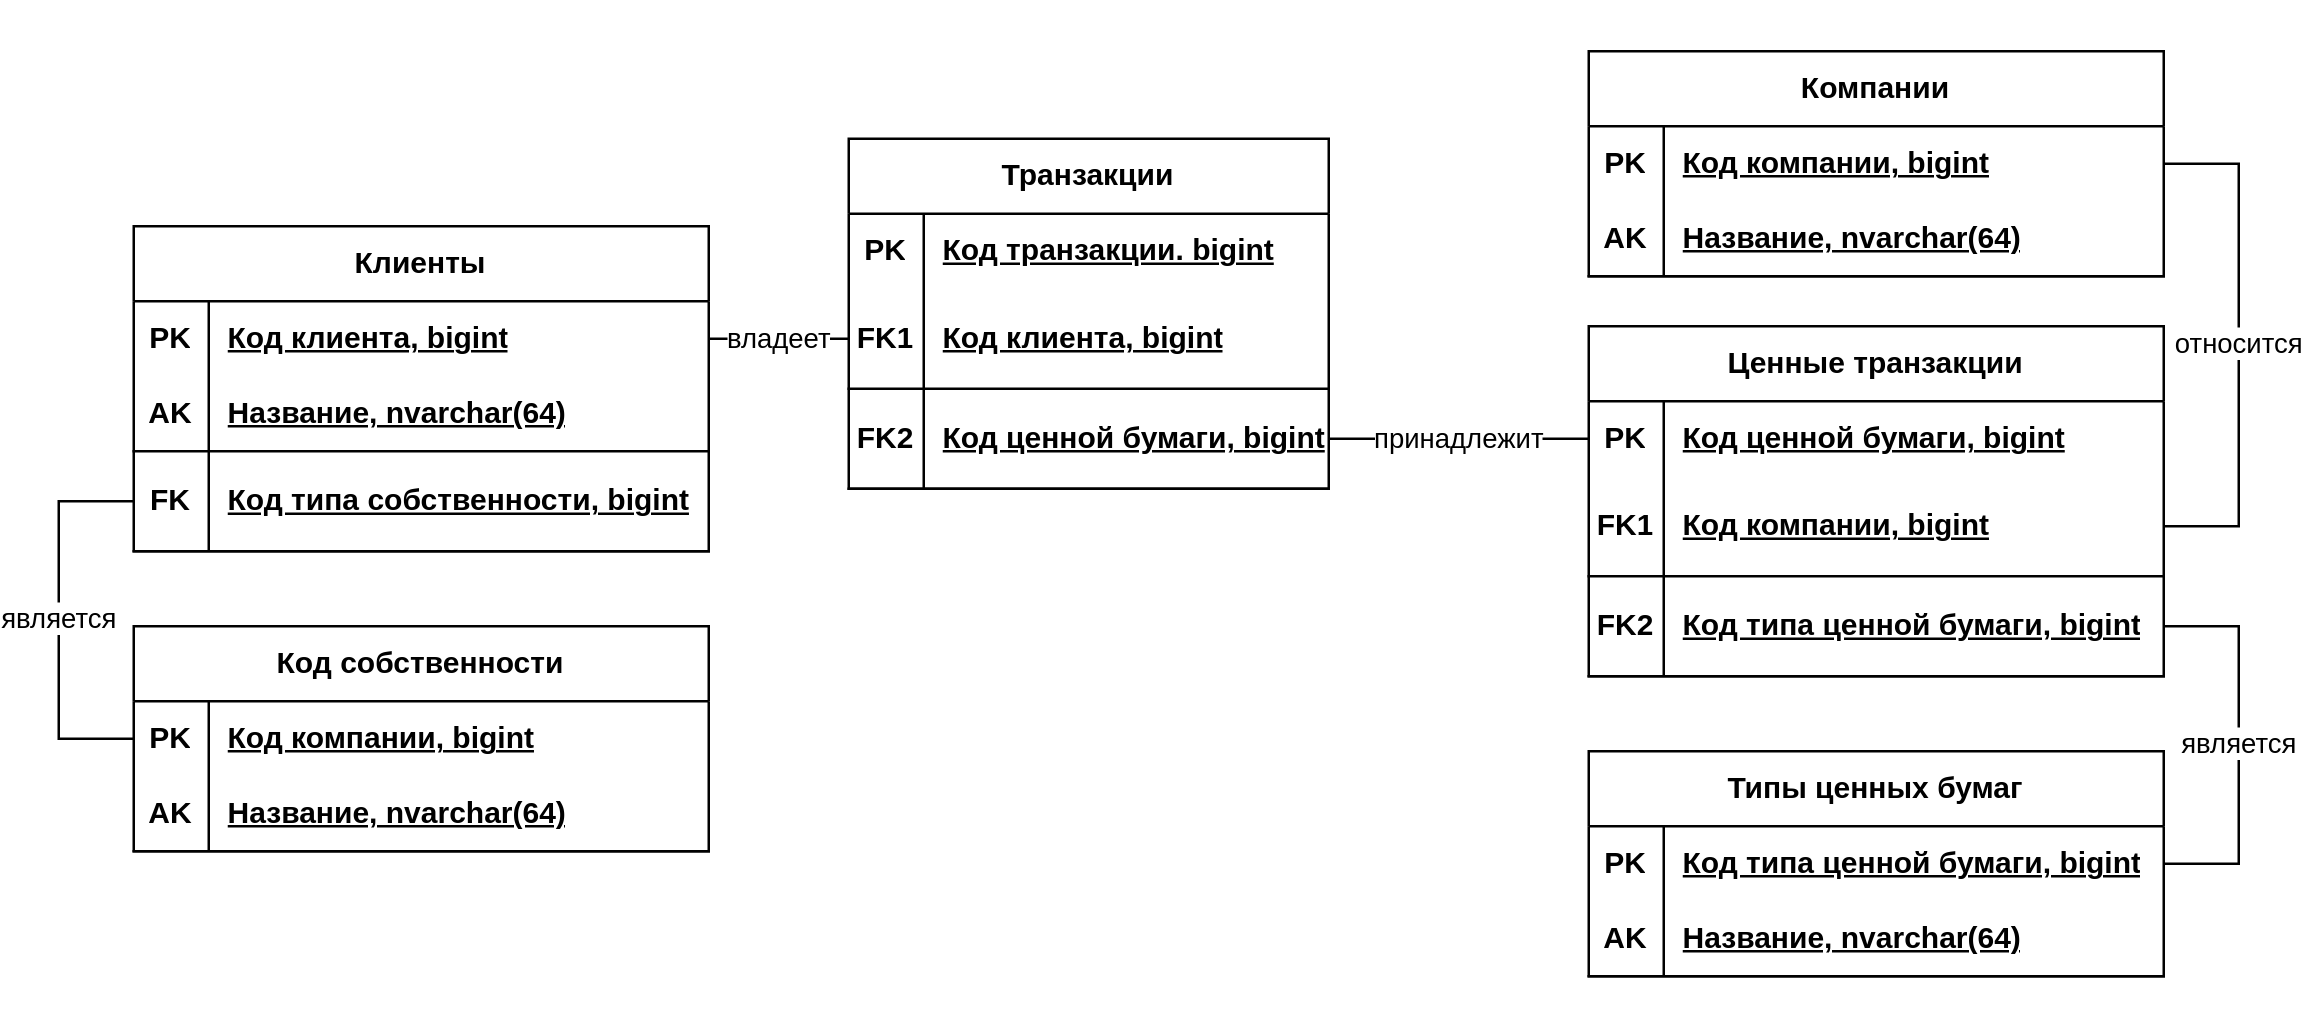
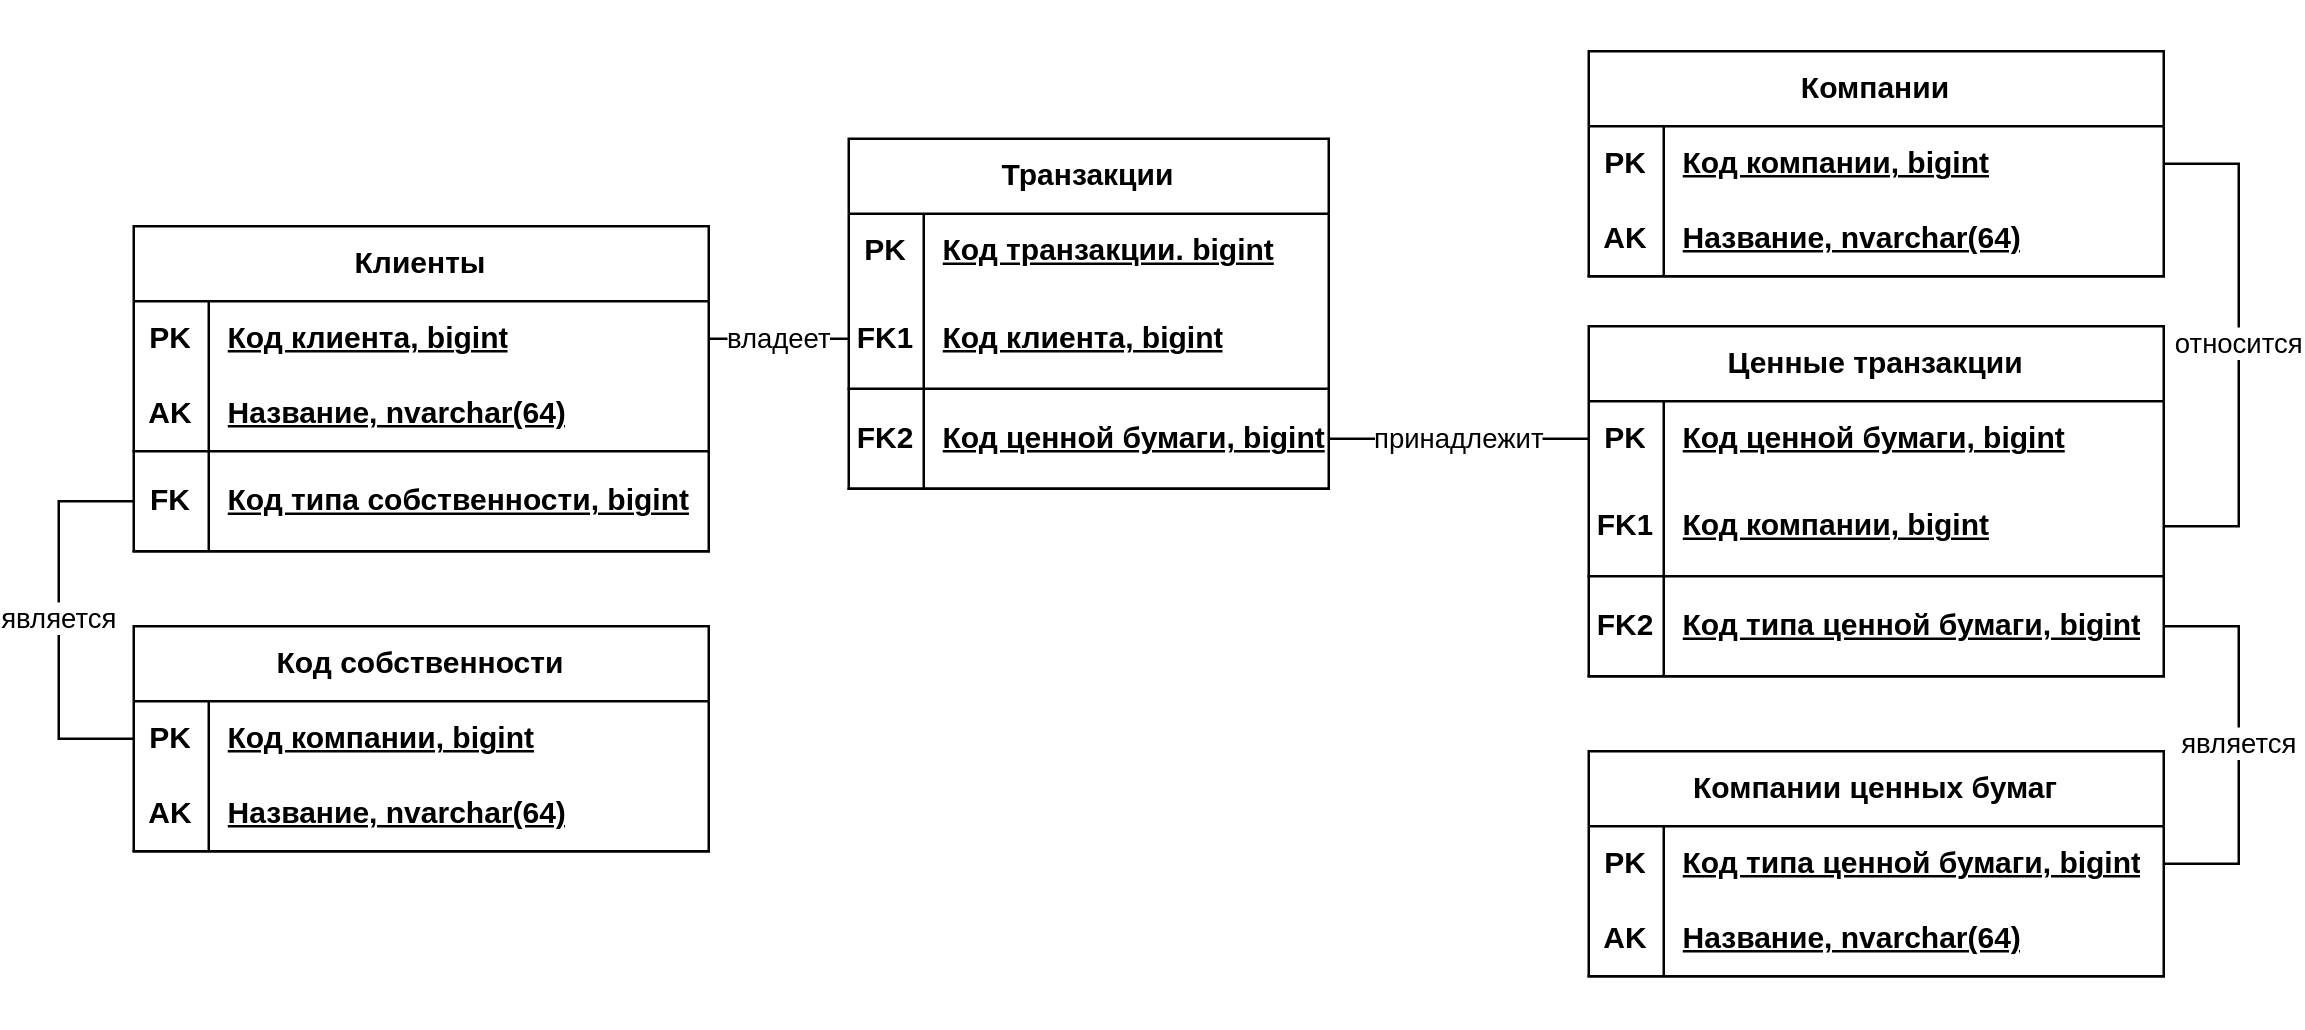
node "Типы ценных бумаг": label "Типы ценных бумаг" -> "Компании ценных бумаг"
